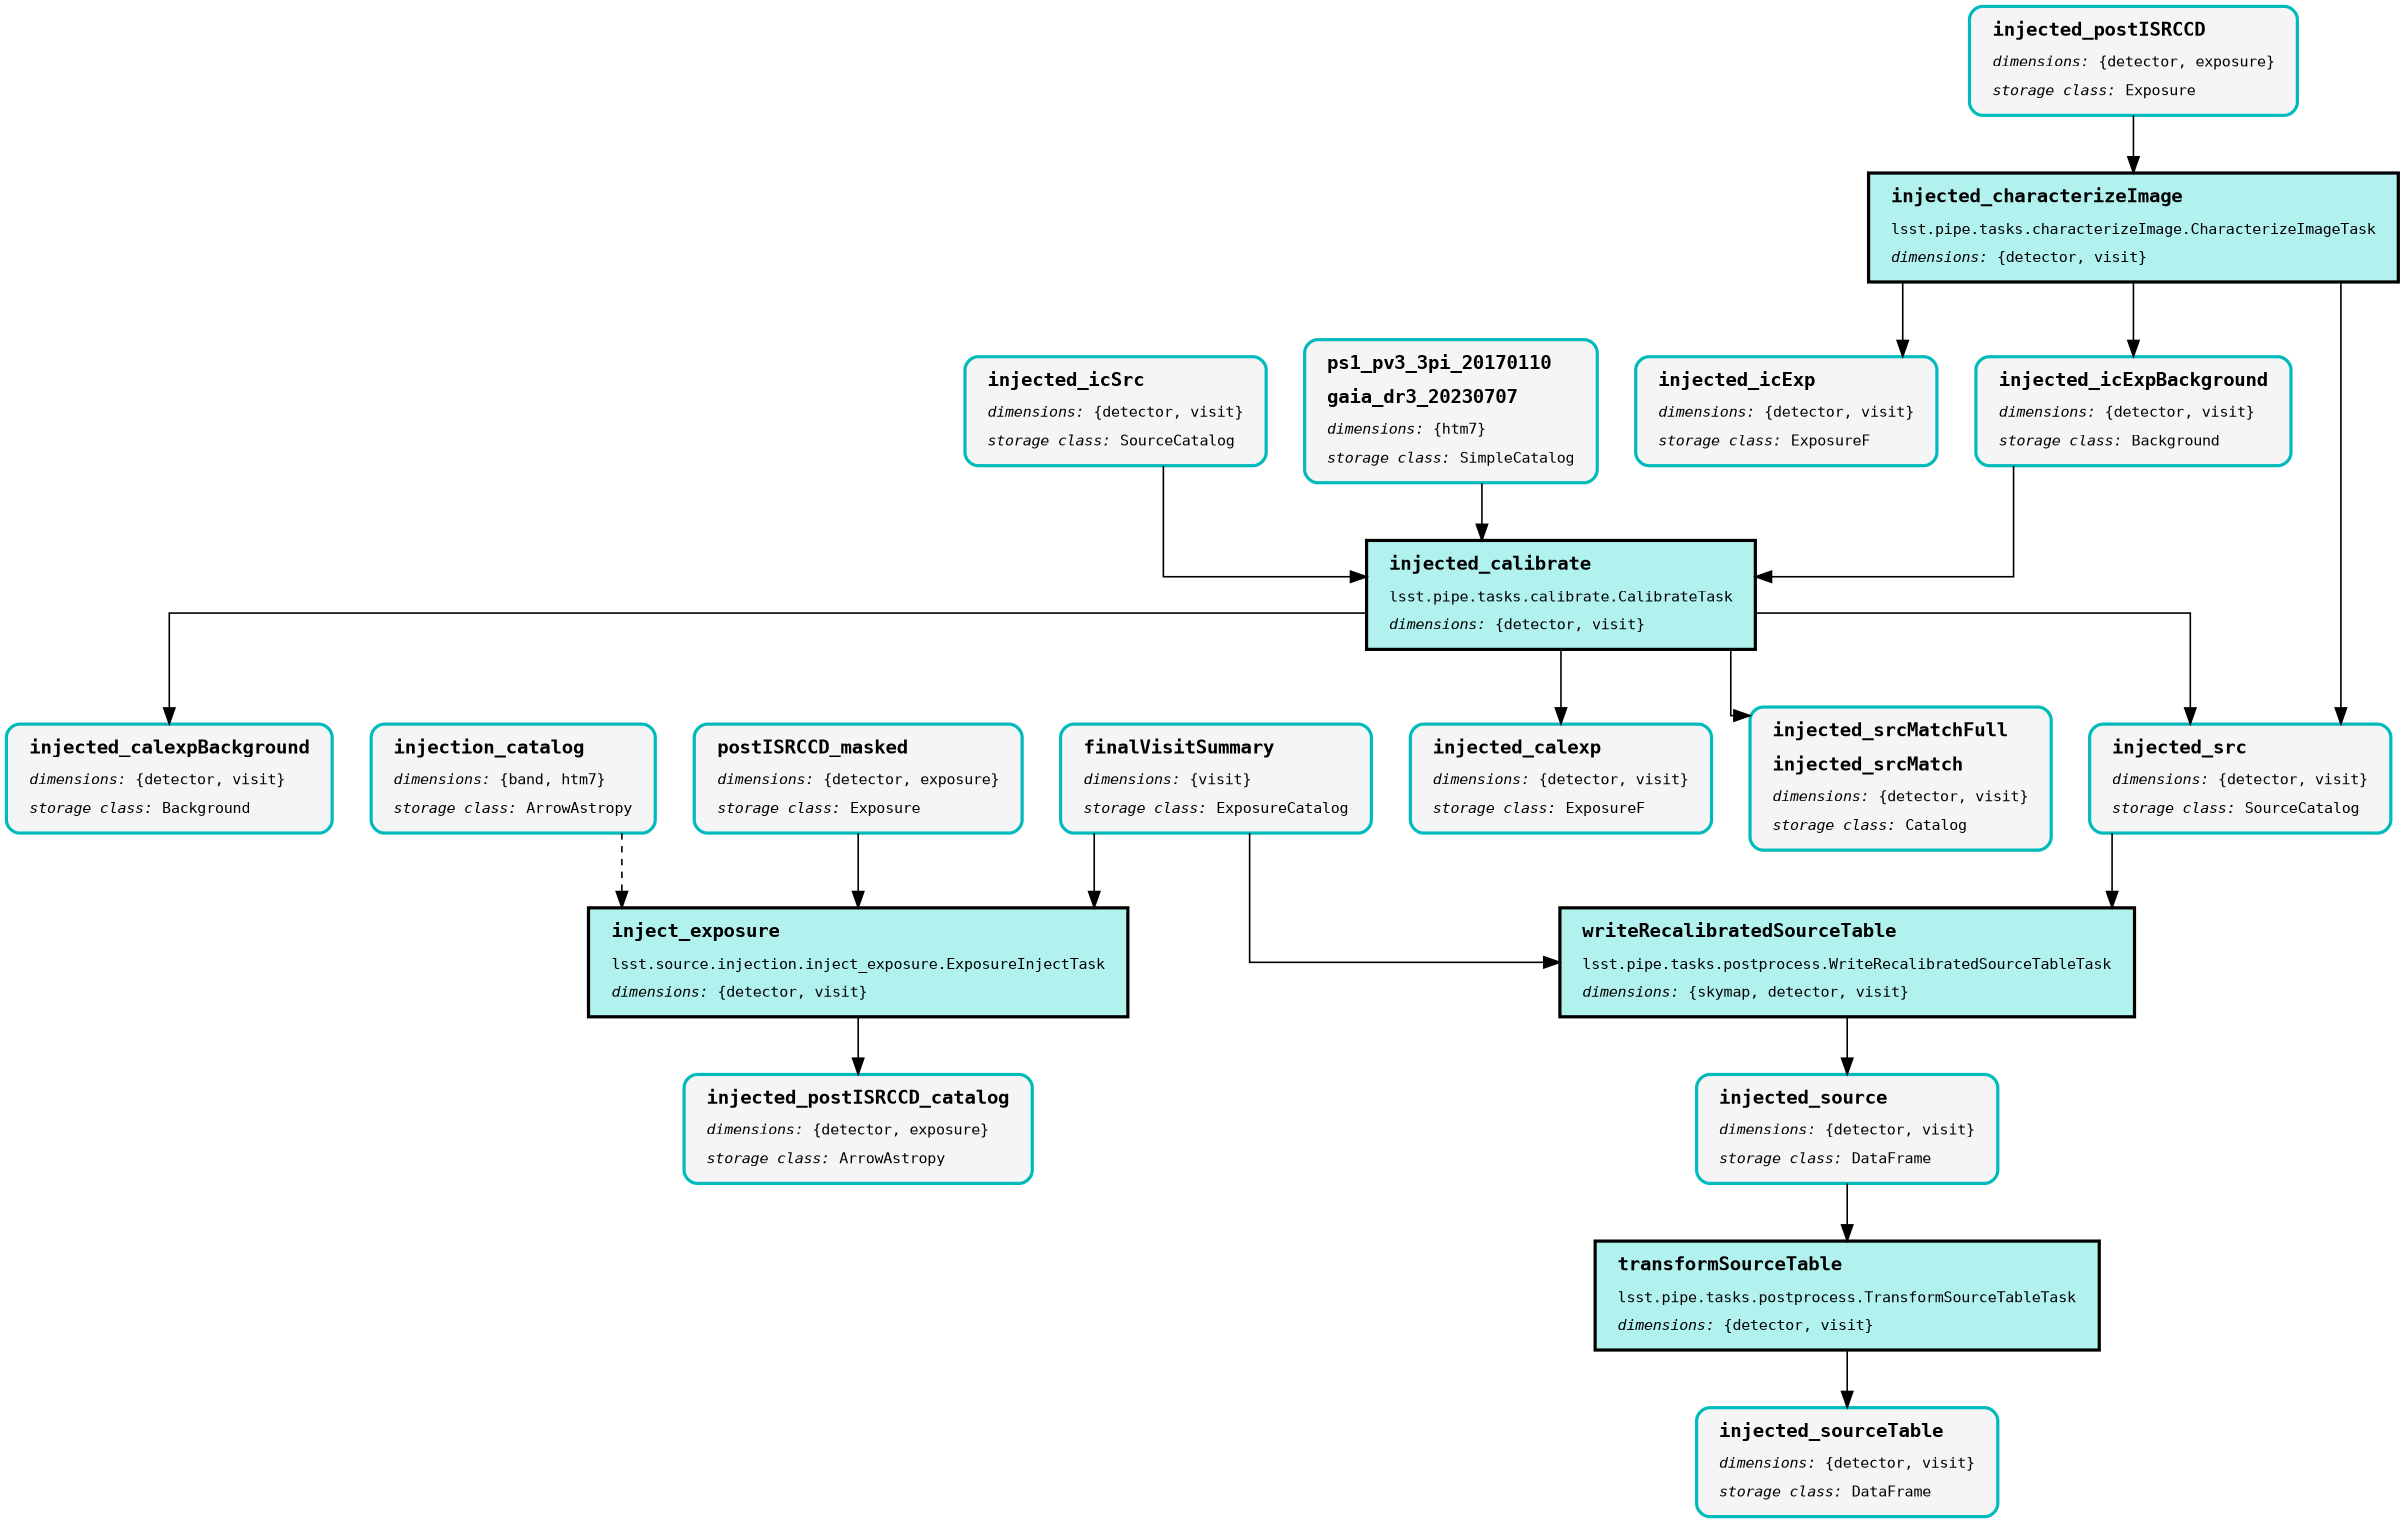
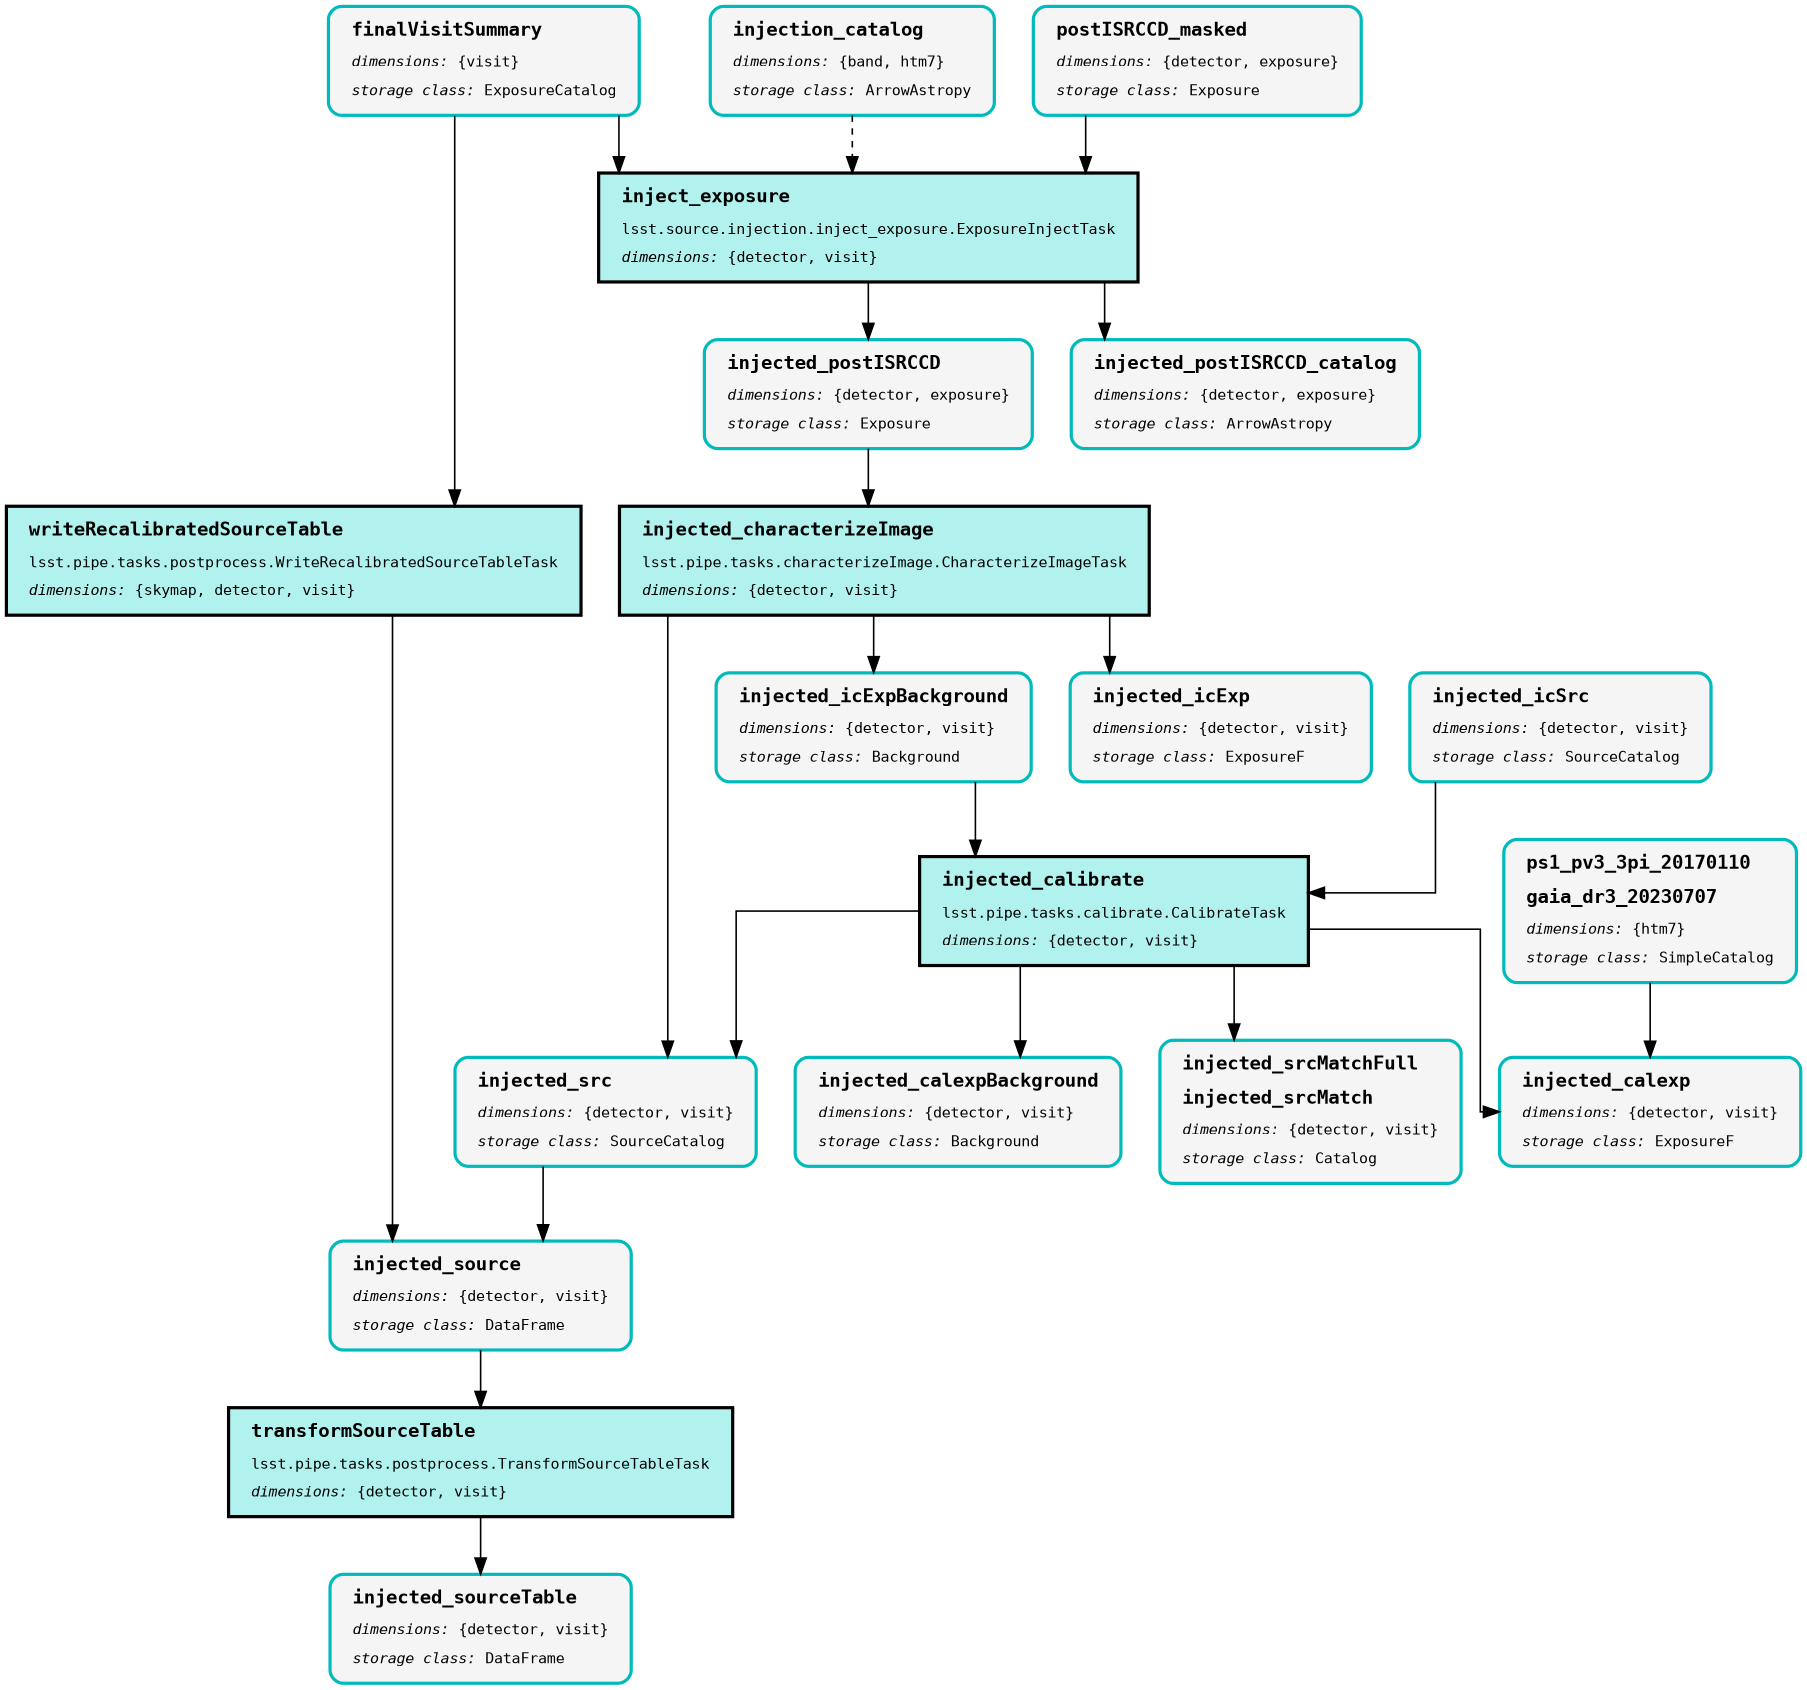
edge "inject_exposure" -> "injected_postISRCCD": added
edge "ps1_pv3_3pi_20170110" -> "injected_calibrate": now "ps1_pv3_3pi_20170110" -> "injected_calexp"
edge "injected_src" -> "writeRecalibratedSourceTable": now "injected_src" -> "injected_source"
